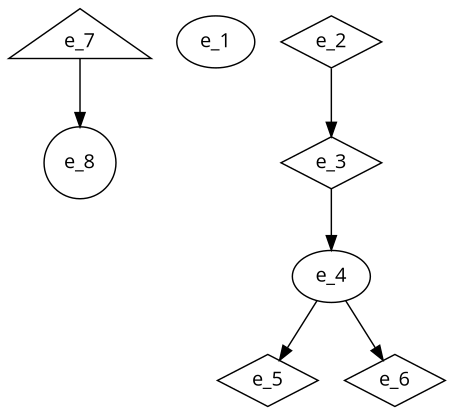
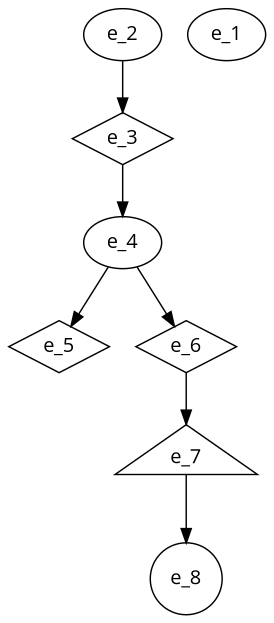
node "e_2": shape diamond -> ellipse
edge "e_6" -> "e_7": added
